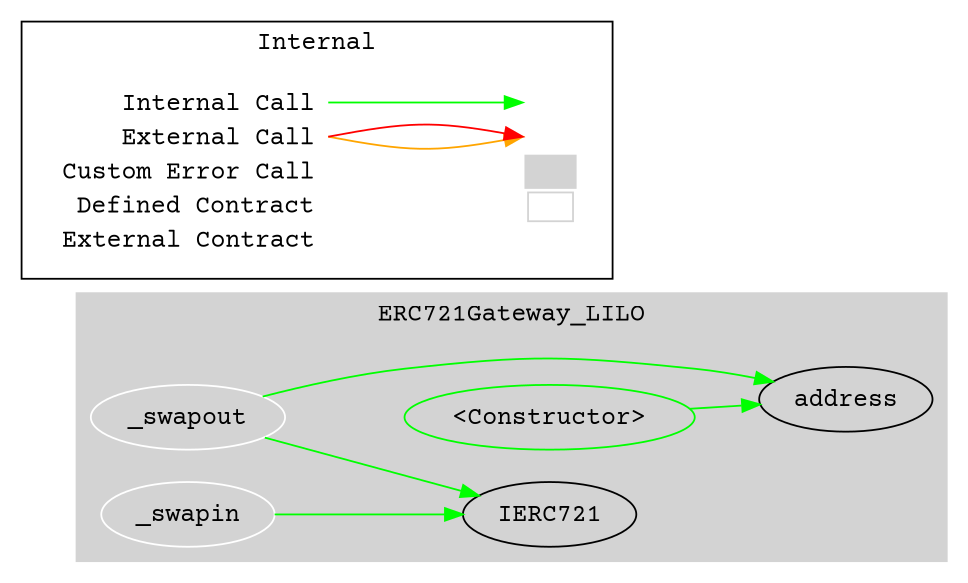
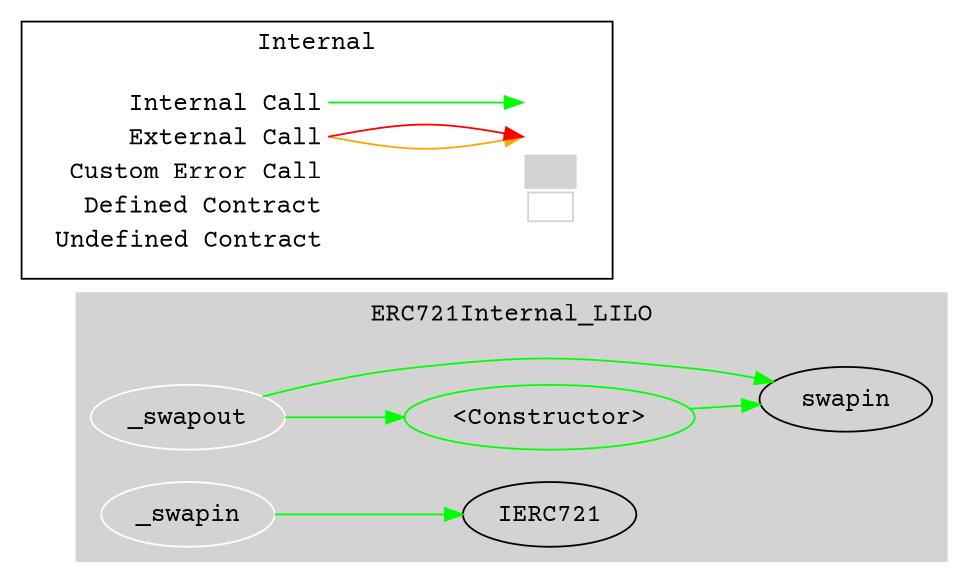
node "Internal Call": text "External Contract" -> "Undefined Contract"
cluster "ERC721Gateway_LILO": label "ERC721Gateway_LILO" -> "ERC721Internal_LILO"
node "address": label "address" -> "swapin"
edge "_swapout" -> "IERC721": now "_swapout" -> "<Constructor>"
